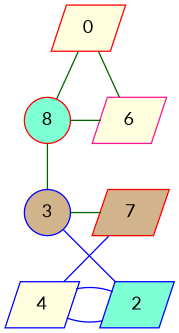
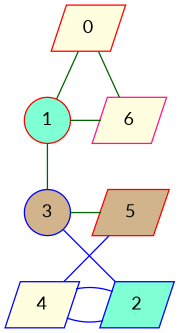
node "8": label "8" -> "1"
node "7": label "7" -> "5"
